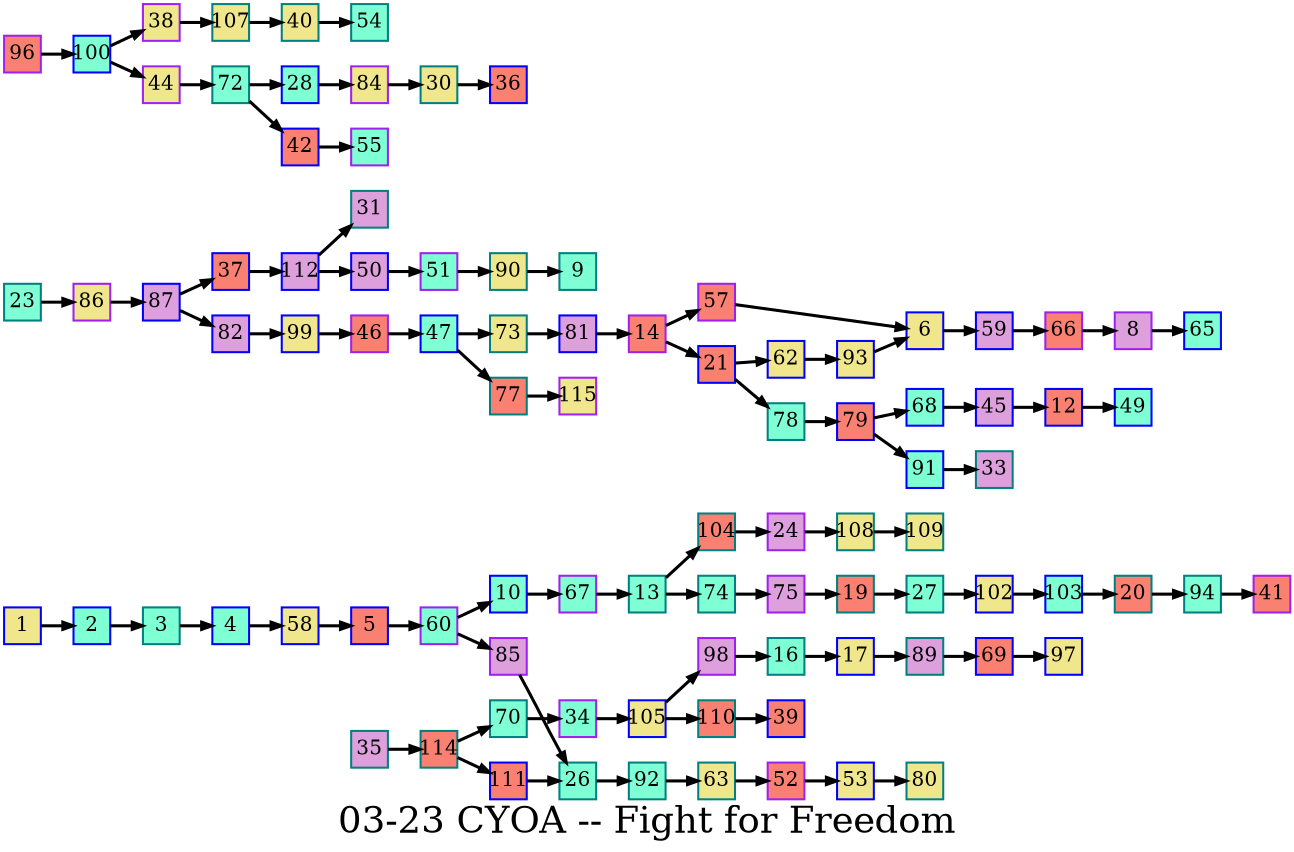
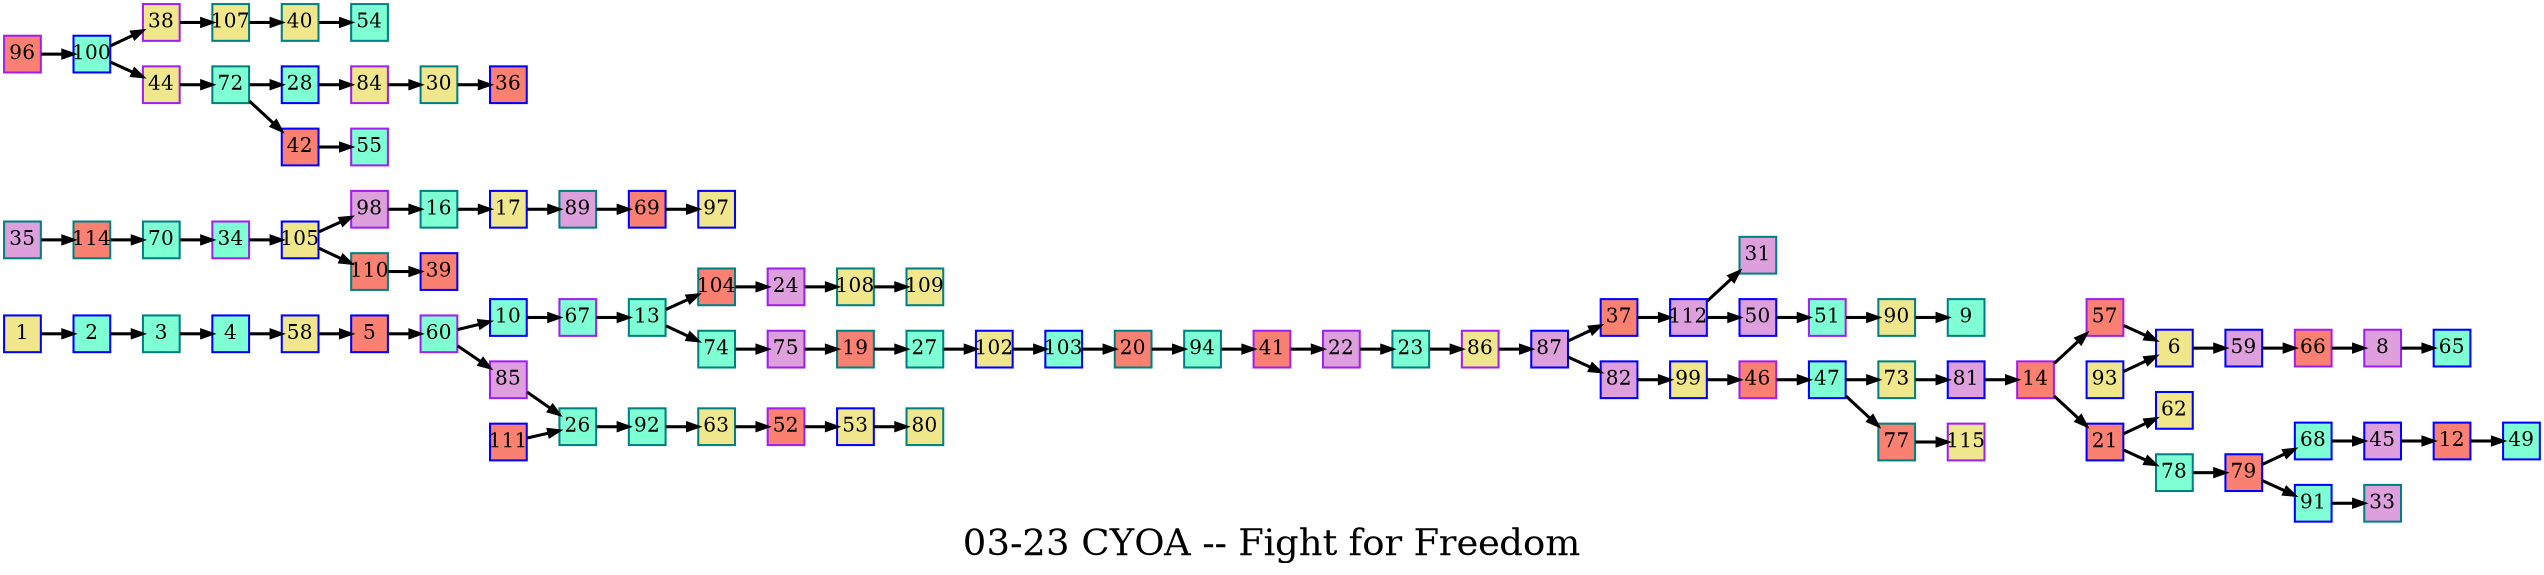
node "22": added
edge "62" -> "93": removed
edge "114" -> "111": removed
